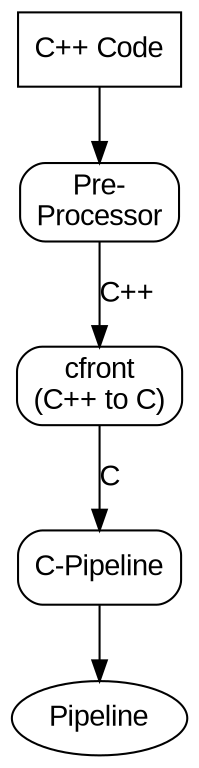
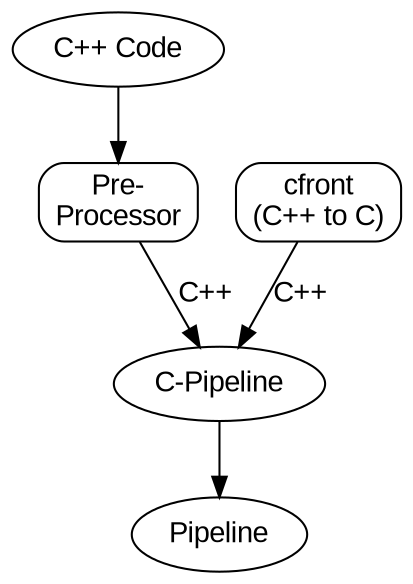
node "C++ Code": shape box -> ellipse
edge "Pre- Processor" -> "cfront (C++ to C)": now "Pre- Processor" -> "C-Pipeline"
edge "cfront (C++ to C)" -> "C-Pipeline": label "C" -> "C++"
node "C-Pipeline": shape box -> ellipse
